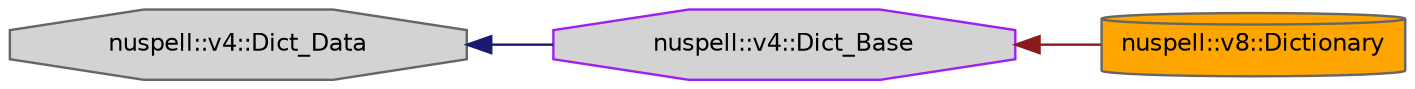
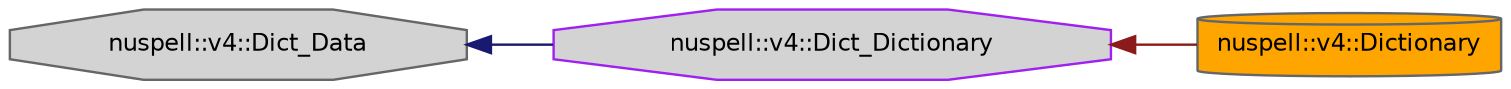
node "nuspell::v4::Dict_Base": label "nuspell::v4::Dict_Base" -> "nuspell::v4::Dict_Dictionary"
node "nuspell::v8::Dictionary": label "nuspell::v8::Dictionary" -> "nuspell::v4::Dictionary"
